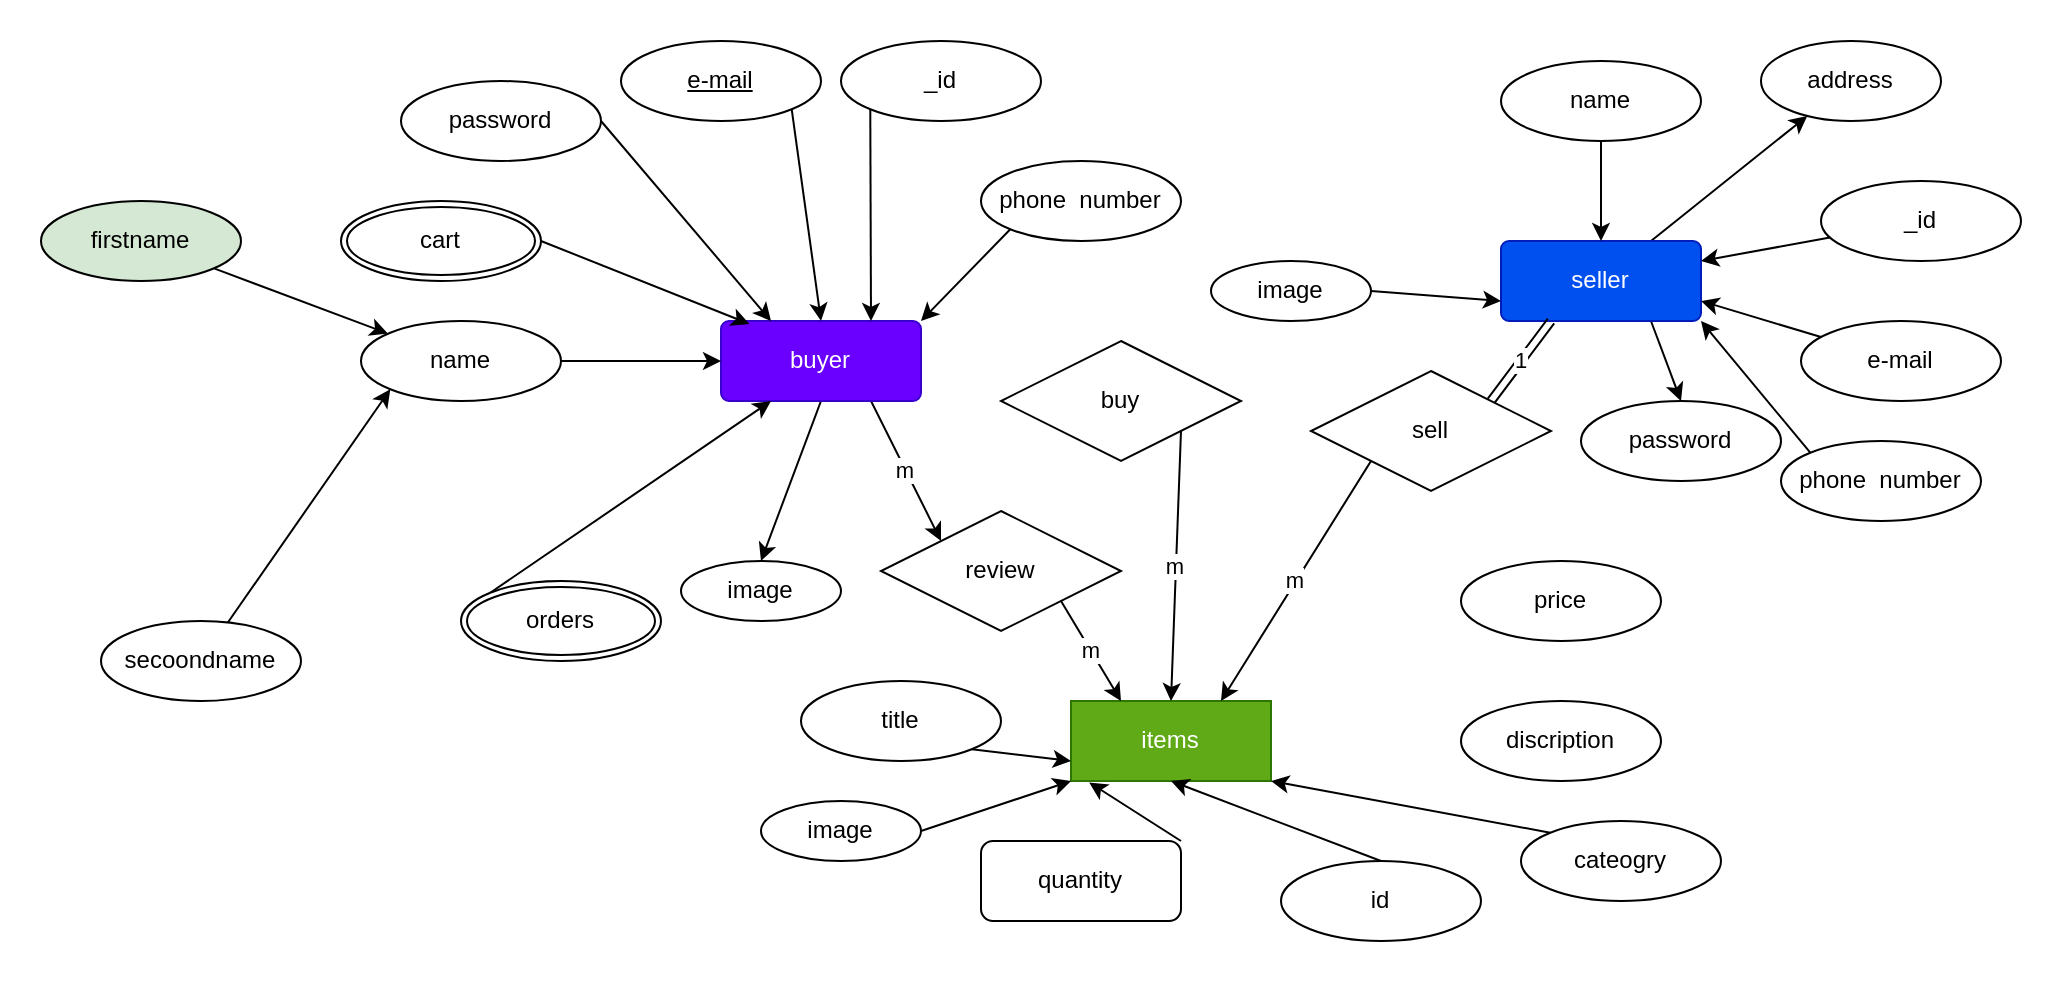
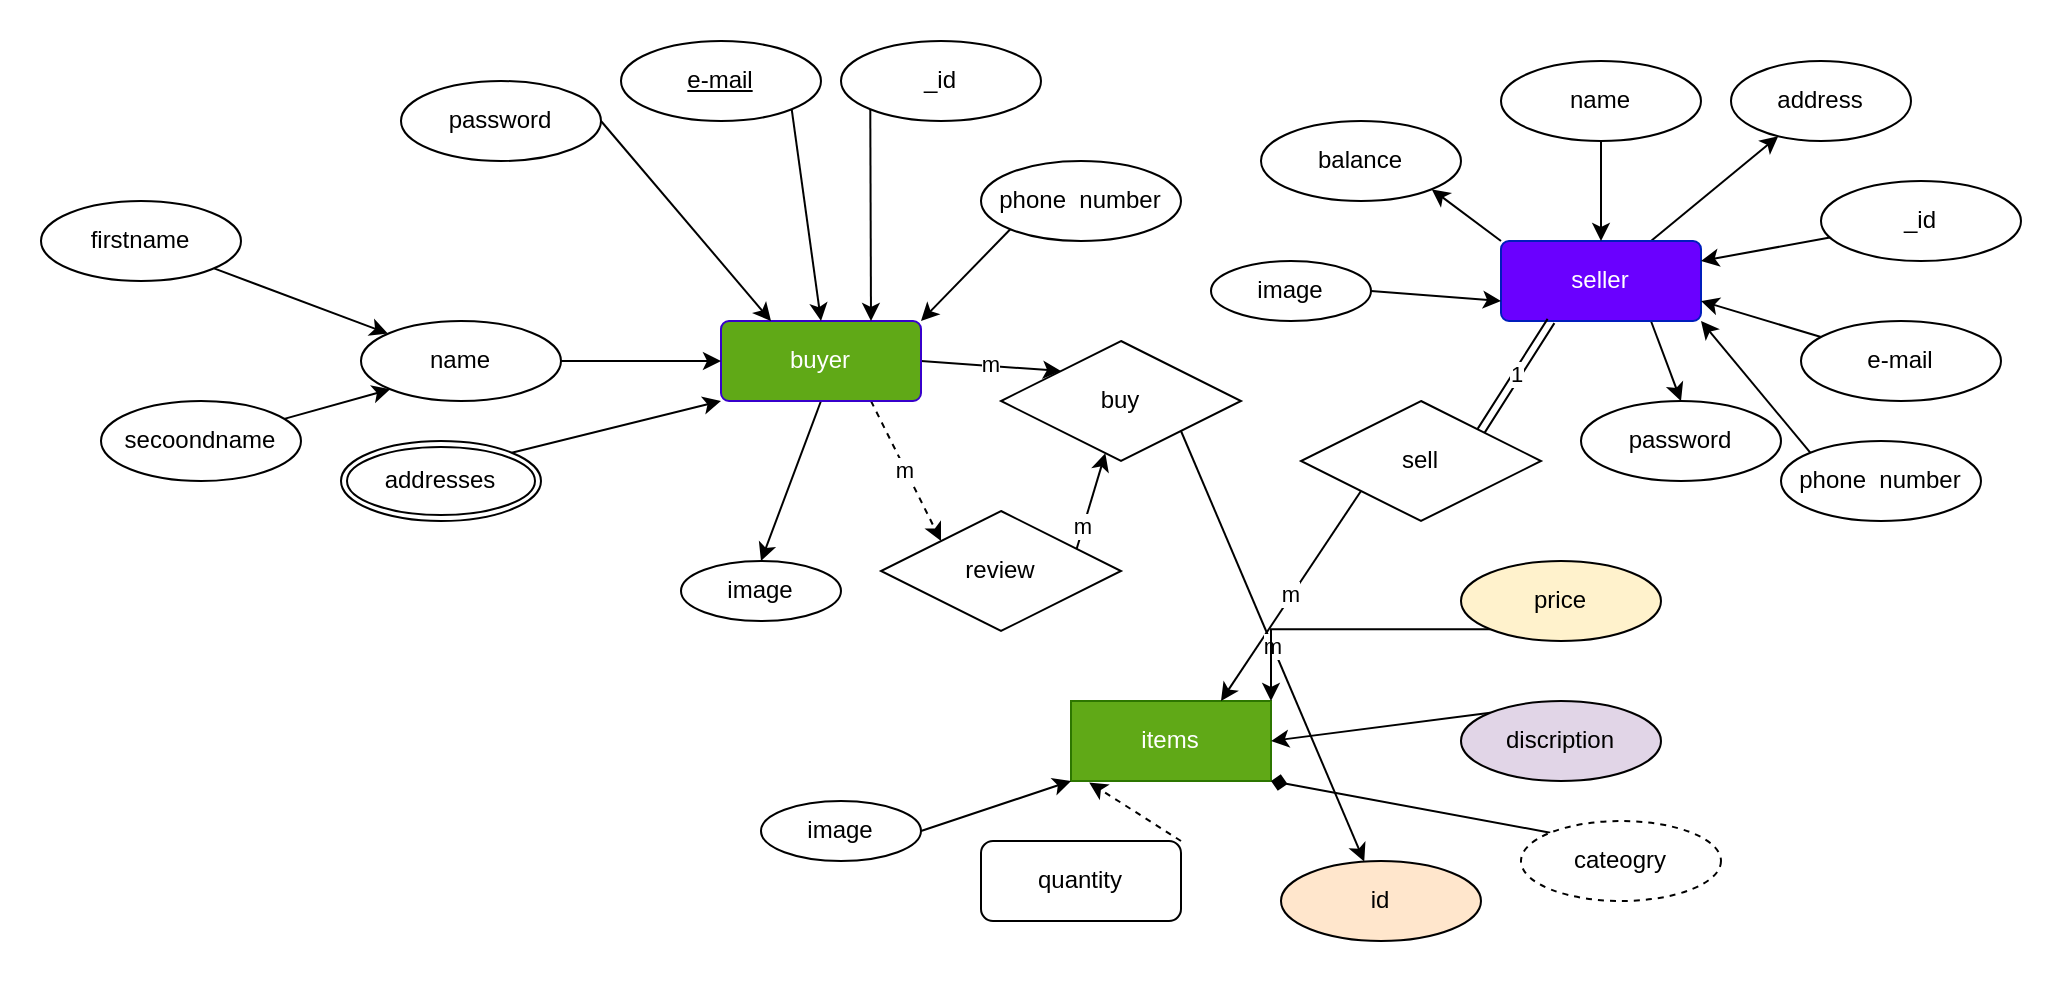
node "address": moved (1851, 81) -> (1821, 101)
node "balance": added
edge "seller" -> "balance": added
node "firstname": fillcolor #d5e8d4 -> #ffffff
node "cart": removed
edge "cart" -> "buyer": removed
node "seller": fillcolor #0050ef -> #6a00ff
node "buyer": fillcolor #6a00ff -> #60a917
edge "buyer" -> "buy": added, label "m"
edge "addresses" -> "buyer": added
edge "buyer" -> "review": style solid -> dashed
node "sell": moved (1431, 431) -> (1421, 461)
node "addresses": added
edge "orders" -> "buyer": removed
edge "buy" -> "items": now "buy" -> "id"
node "price": fillcolor #ffffff -> #fff2cc
node "orders": removed
edge "price" -> "items": added
edge "review" -> "items": now "review" -> "buy"
node "secoondname": moved (201, 661) -> (201, 441)
node "title": removed
edge "discription" -> "items": added
node "discription": fillcolor #ffffff -> #e1d5e7
edge "title" -> "items": removed
edge "cateogry" -> "items": arrowhead classic -> diamond
edge "quantity" -> "items": style solid -> dashed
edge "id" -> "items": removed
node "cateogry": style solid -> dashed
node "id": fillcolor #ffffff -> #ffe6cc
